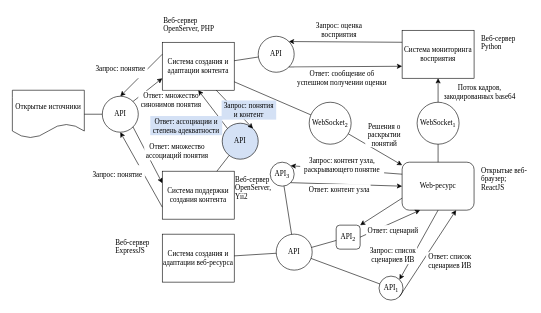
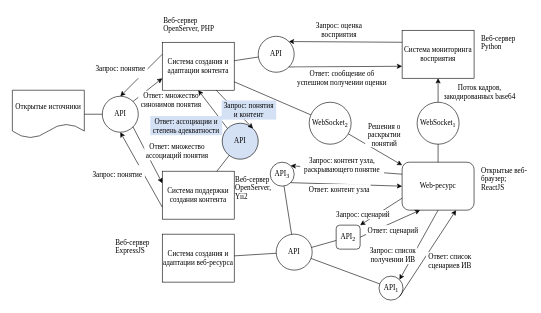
node "Запрос: сценарий": added
node "Запрос: список сценариев ИВ": label "Запрос: список сценариев ИВ" -> "Запрос: список получении ИВ"
